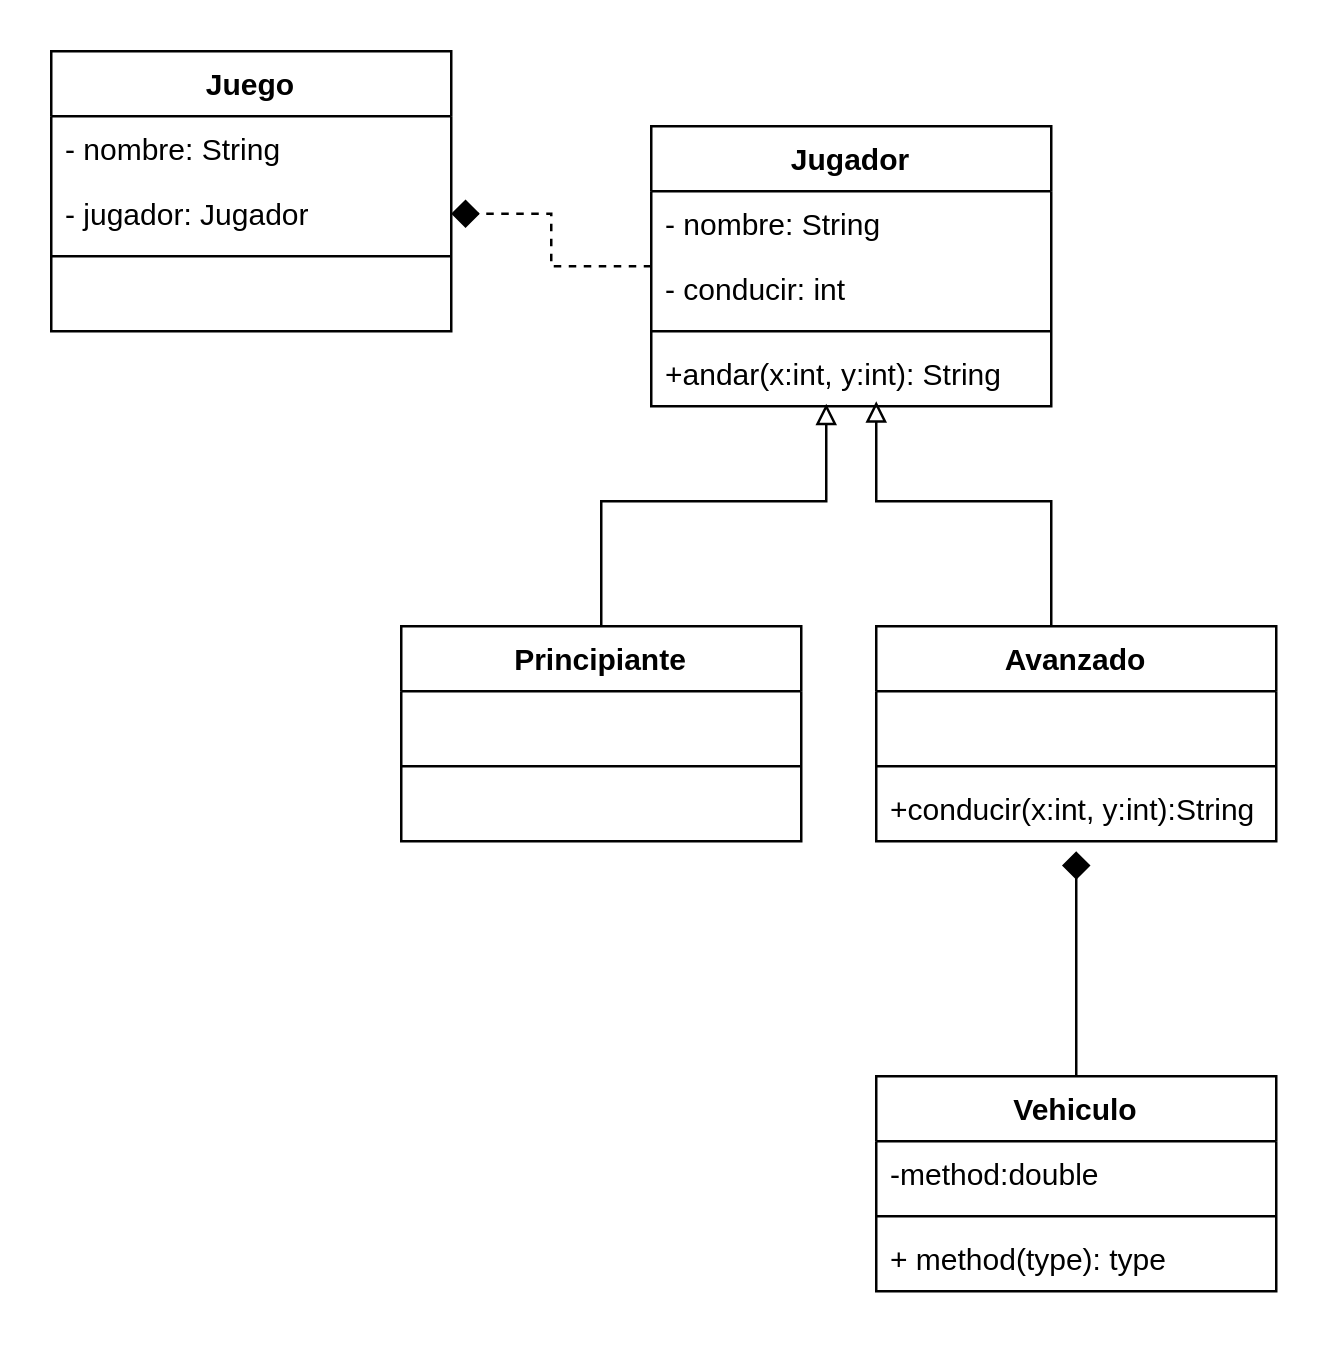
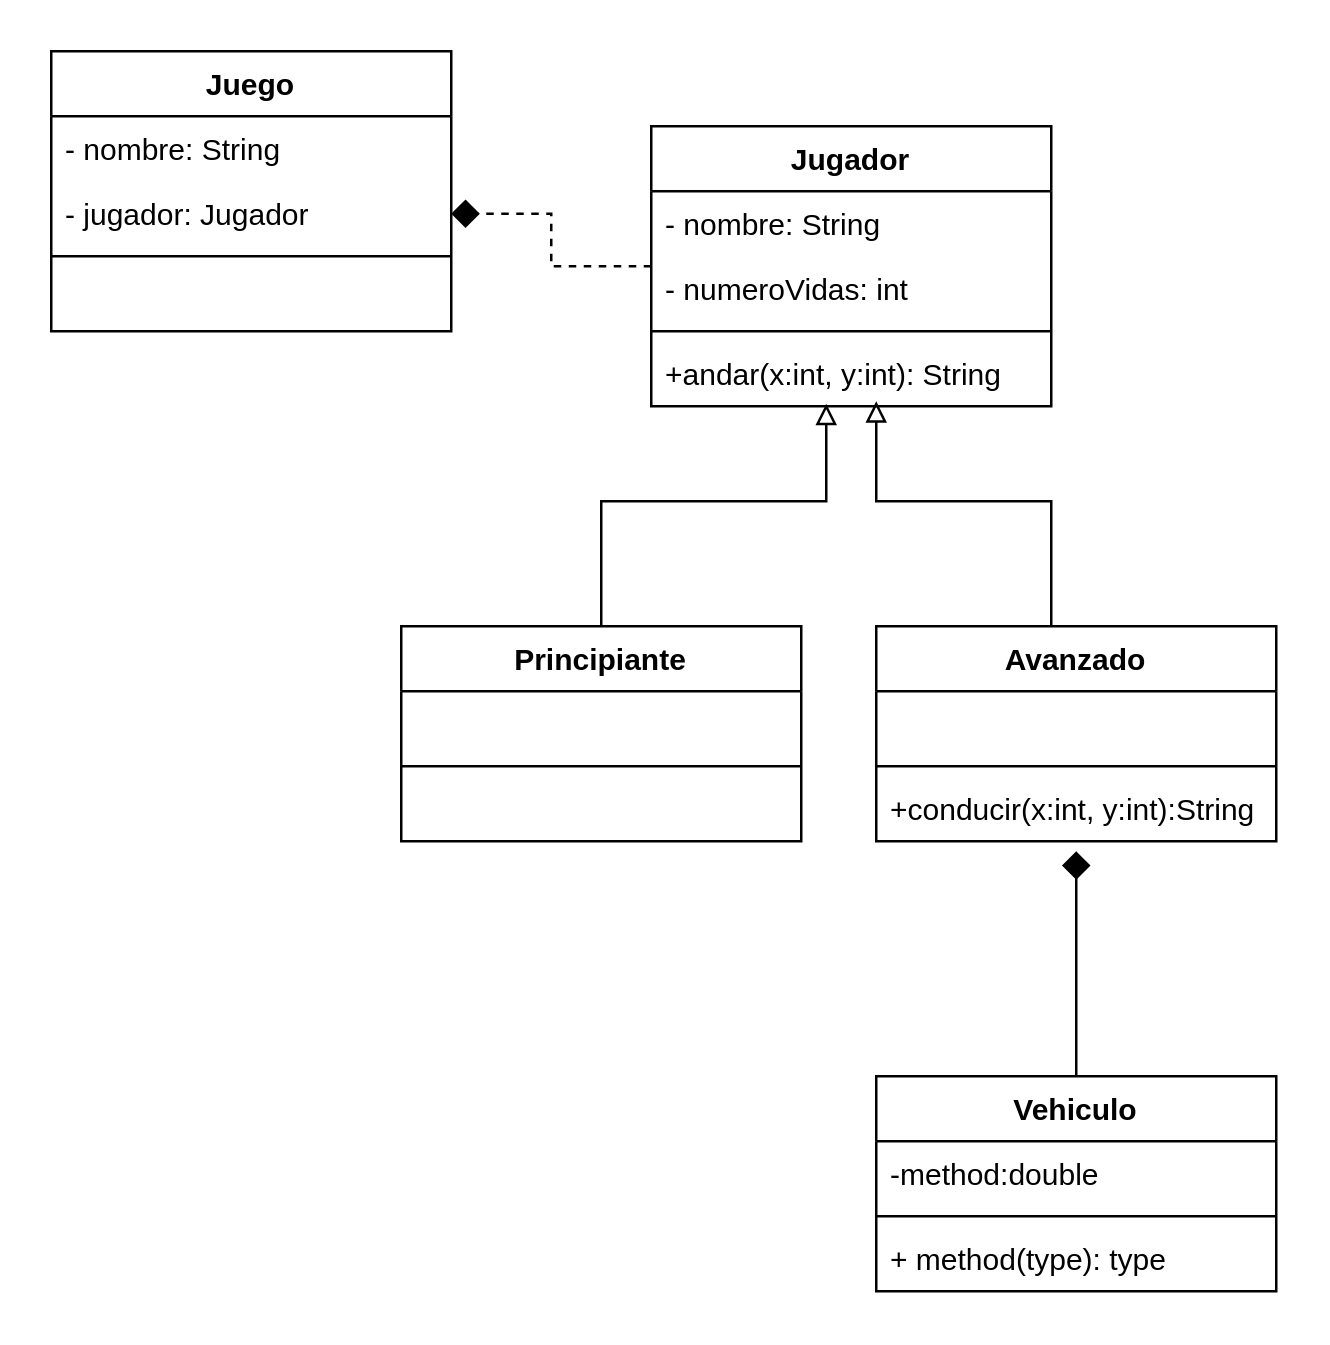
node "- conducir: int": label "- conducir: int" -> "- numeroVidas: int"
